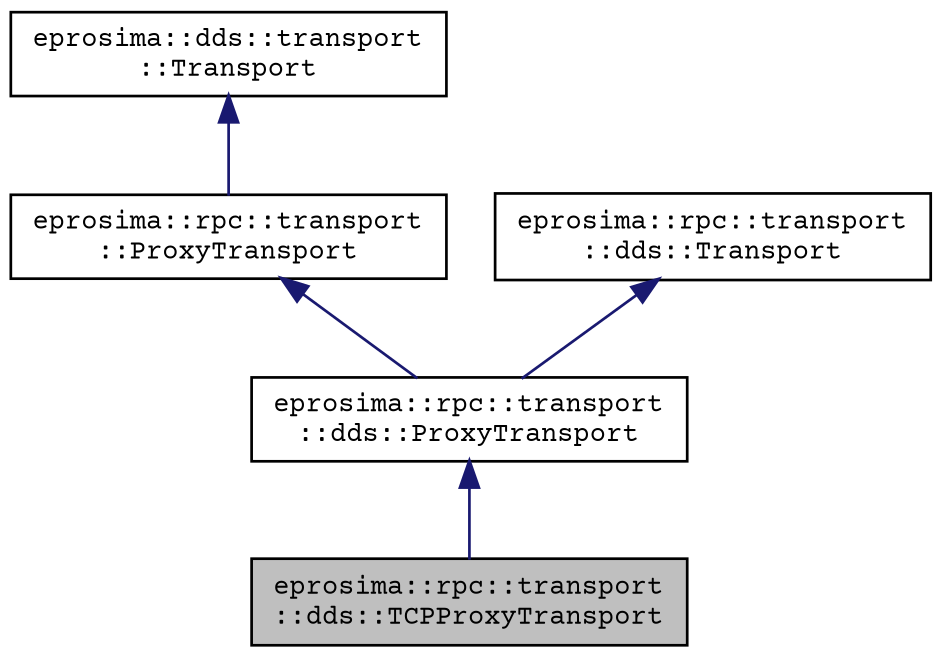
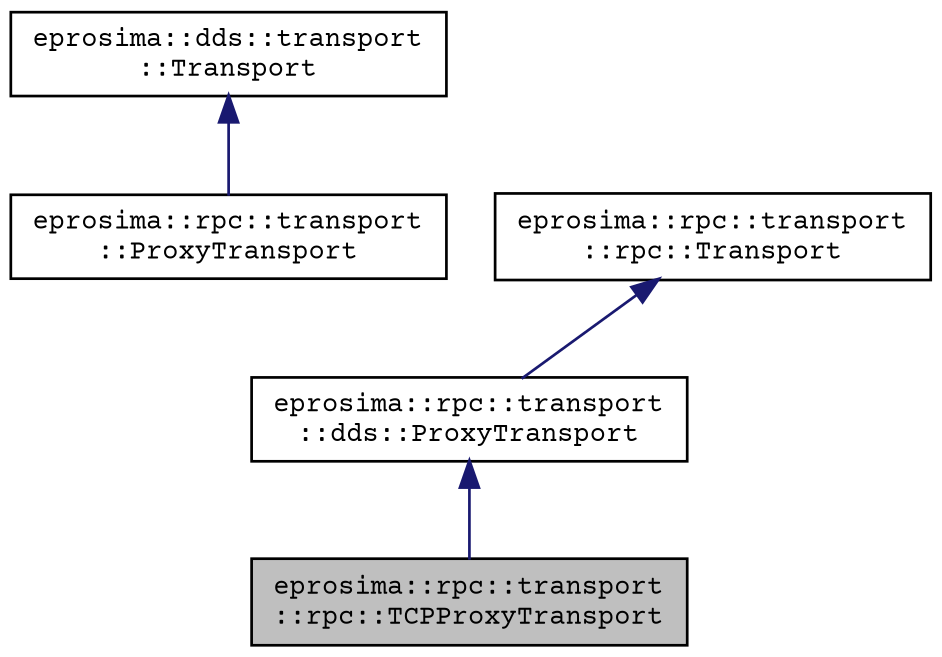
node "eprosima::rpc::transport ::dds::Transport": label "eprosima::rpc::transport ::dds::Transport" -> "eprosima::rpc::transport ::rpc::Transport"
edge "eprosima::rpc::transport ::dds::ProxyTransport" -> "eprosima::rpc::transport ::ProxyTransport": removed
node "eprosima::rpc::transport ::dds::TCPProxyTransport": label "eprosima::rpc::transport ::dds::TCPProxyTransport" -> "eprosima::rpc::transport ::rpc::TCPProxyTransport"
